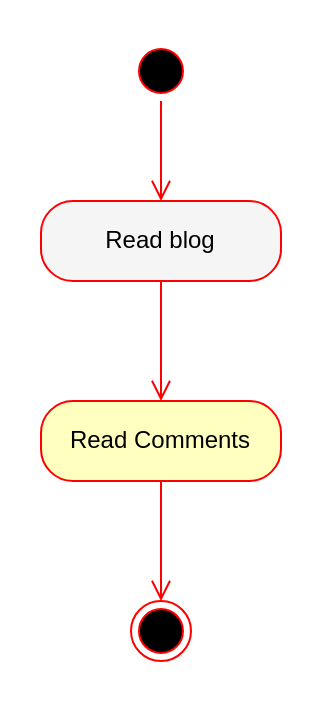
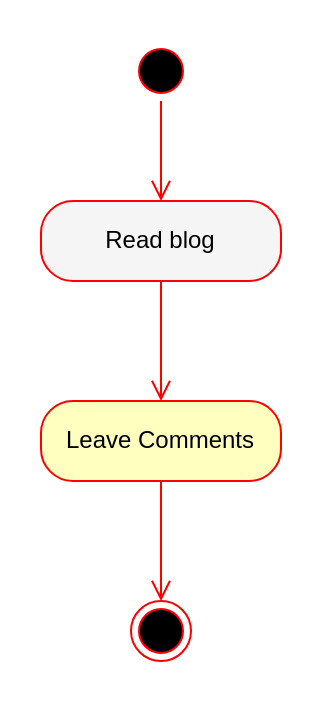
node "Read Comments": label "Read Comments" -> "Leave Comments"
